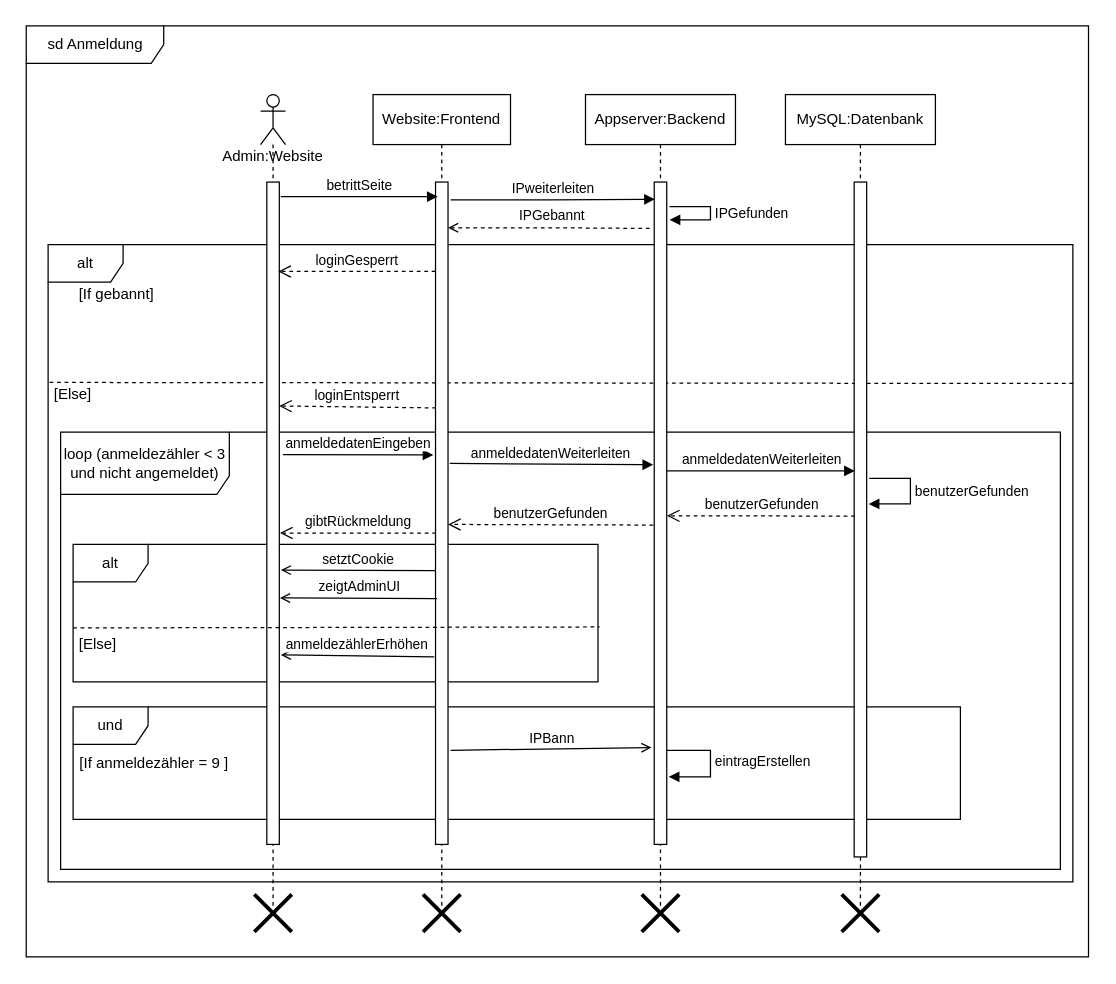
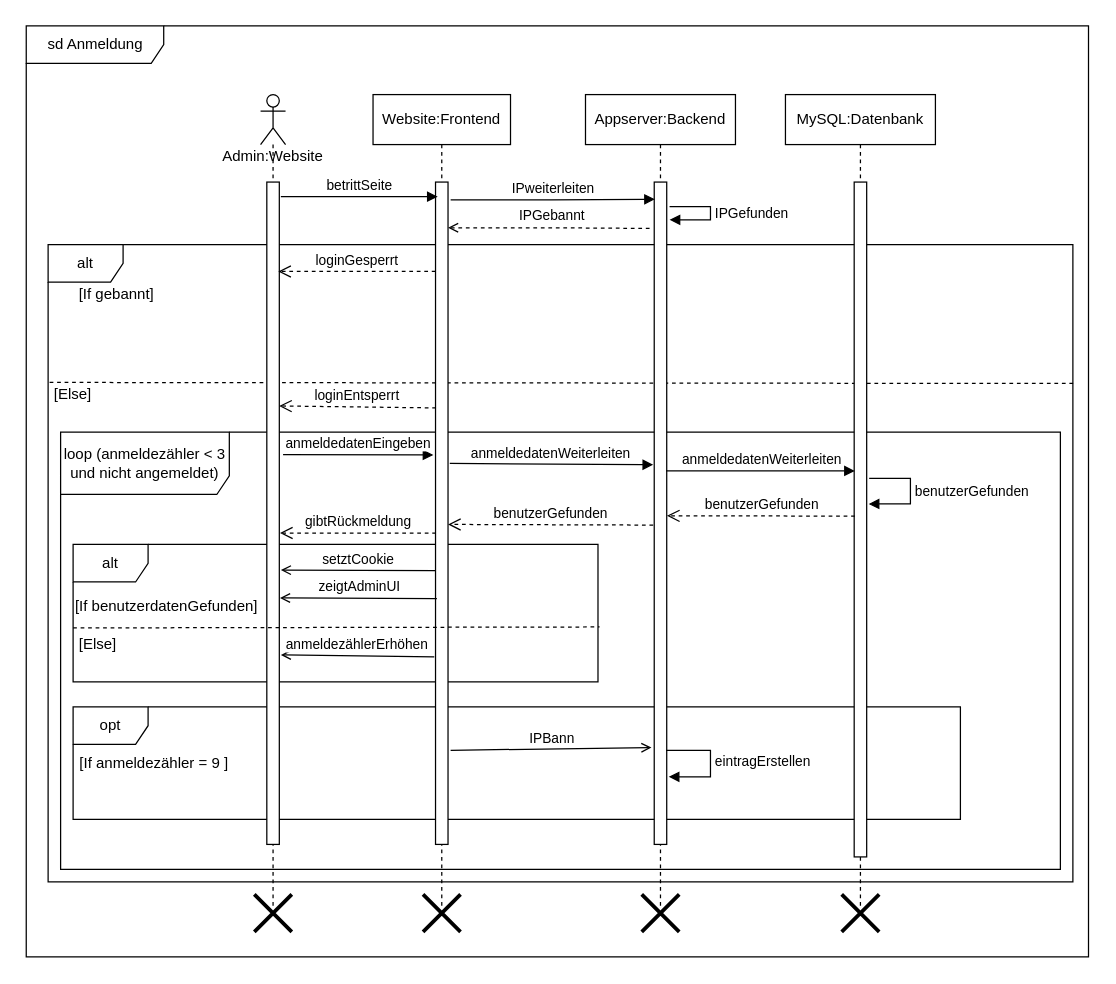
node "[If benutzerdatenGefunden]": added
node "und": label "und" -> "opt"
